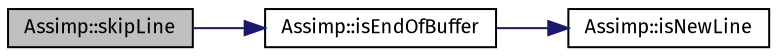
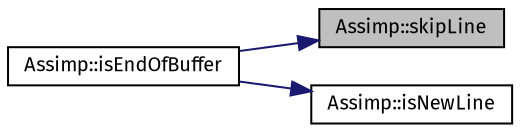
edge "Assimp::skipLine" -> "Assimp::isEndOfBuffer": reversed
